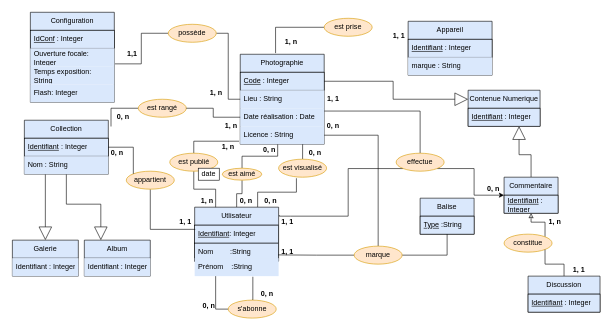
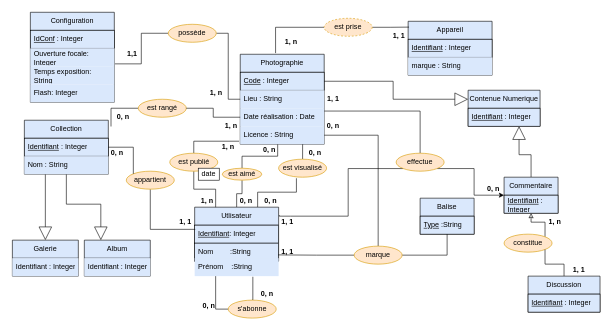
node "est prise": style solid -> dashed
edge "est prise" -- "Appareil": added
